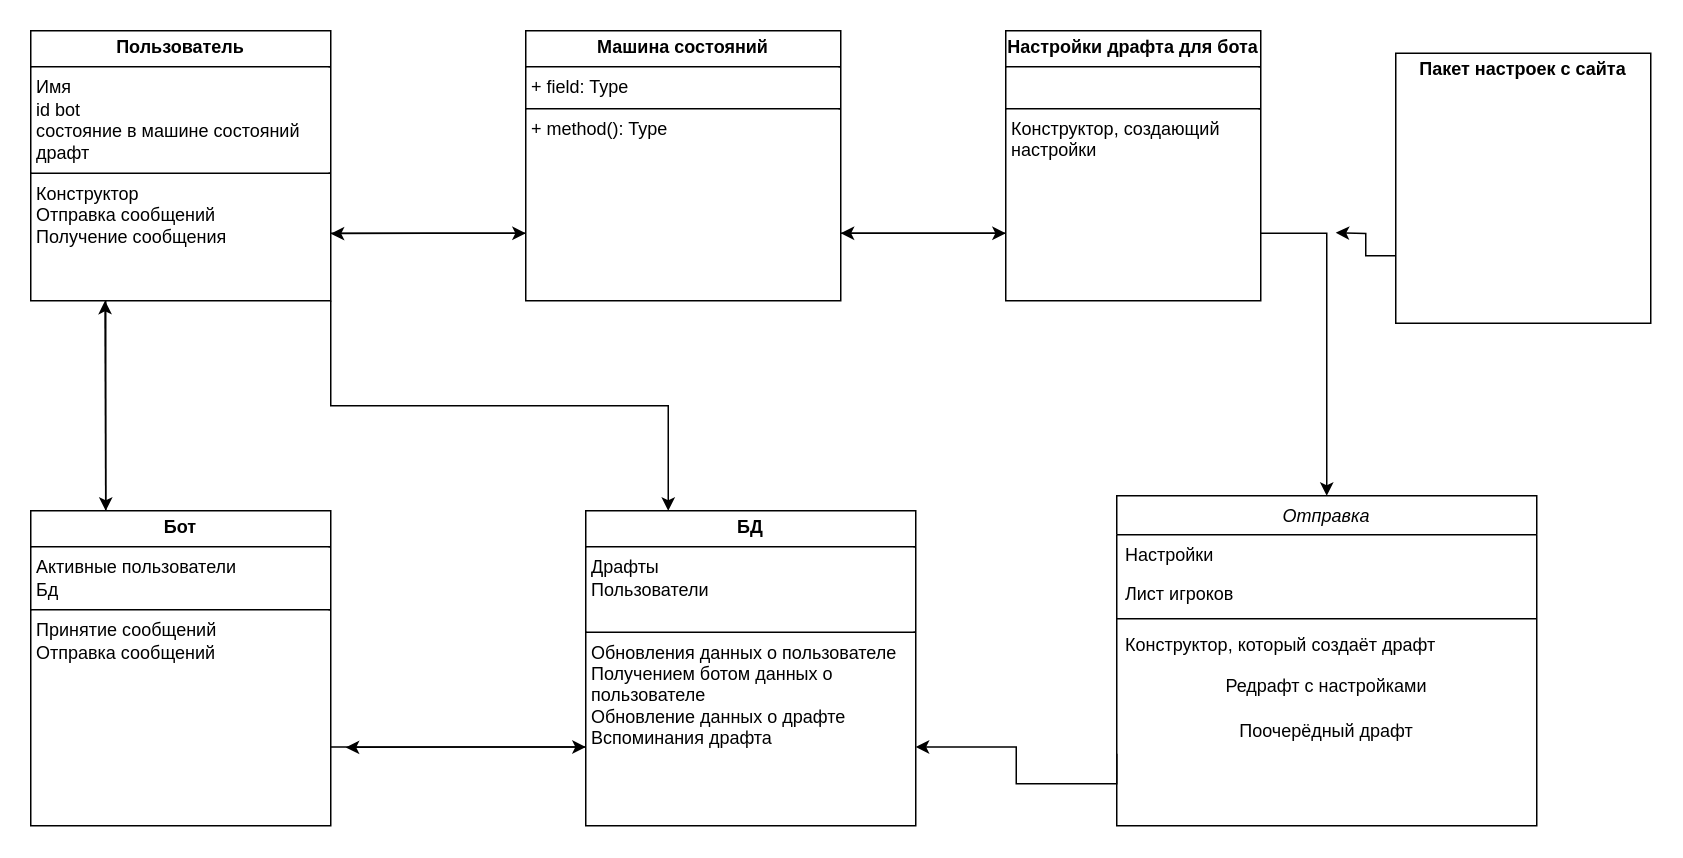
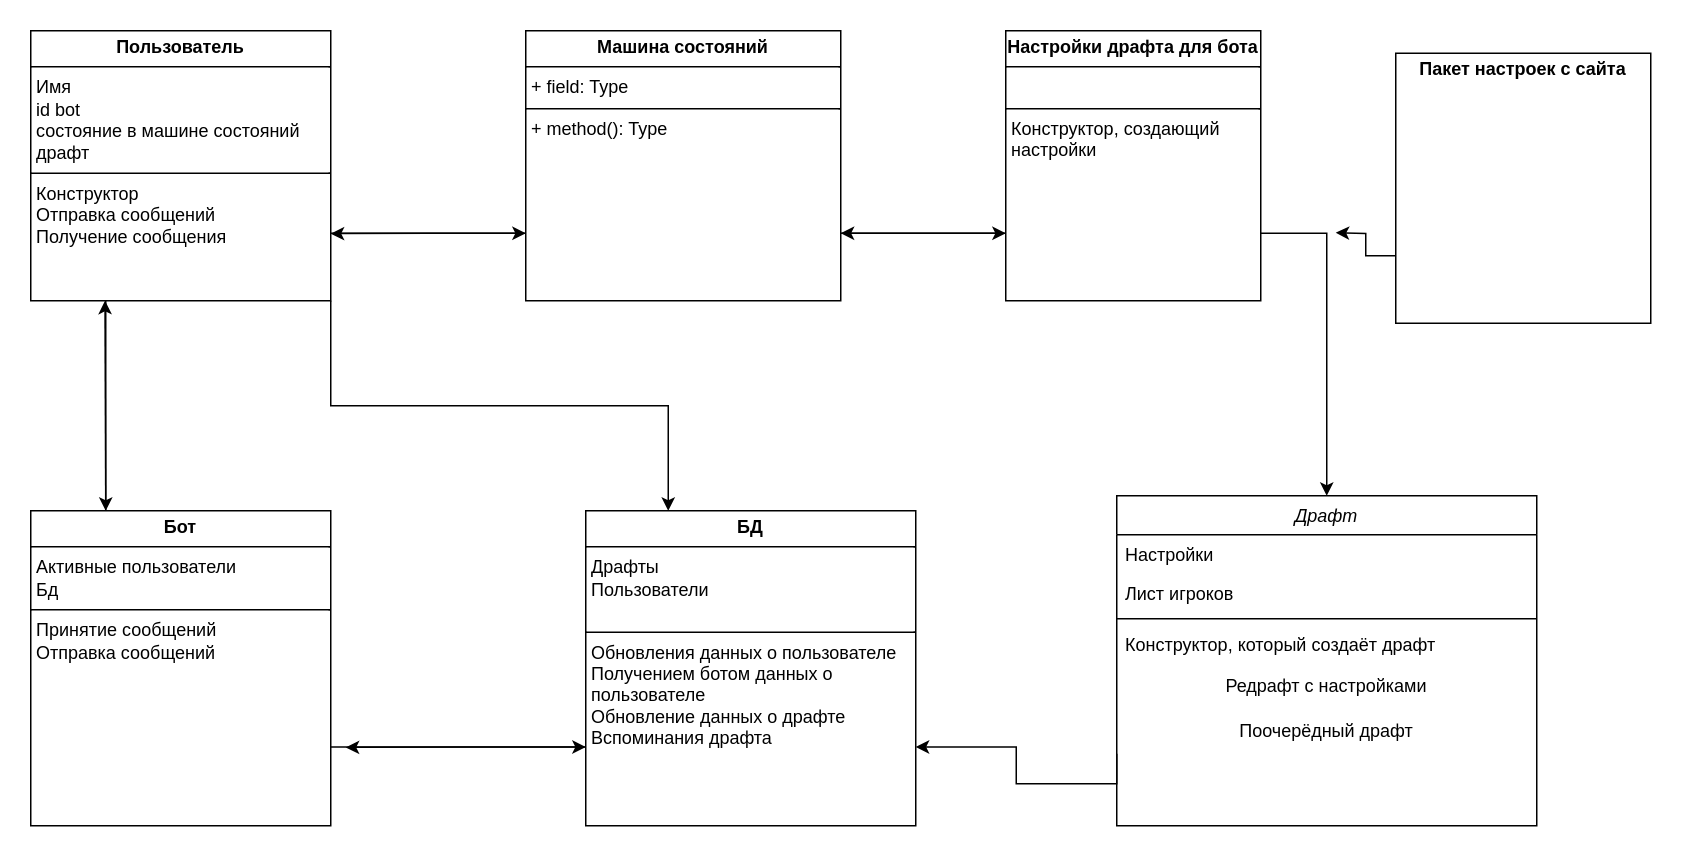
node "Отправка": label "Отправка" -> "Драфт"
